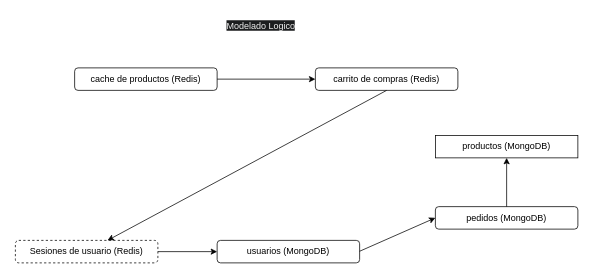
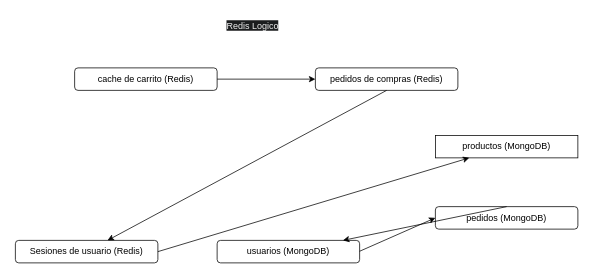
node "Modelado Logico": label "Modelado Logico" -> "Redis Logico"
node "cache de productos (Redis)": label "cache de productos (Redis)" -> "cache de carrito (Redis)"
node "carrito de compras (Redis)": label "carrito de compras (Redis)" -> "pedidos de compras (Redis)"
edge "pedidos (MongoDB)" -> "productos (MongoDB)": now "pedidos (MongoDB)" -> "usuarios (MongoDB)"
node "Sesiones de usuario (Redis)": style dashed -> solid
edge "Sesiones de usuario (Redis)" -> "usuarios (MongoDB)": now "Sesiones de usuario (Redis)" -> "productos (MongoDB)"
